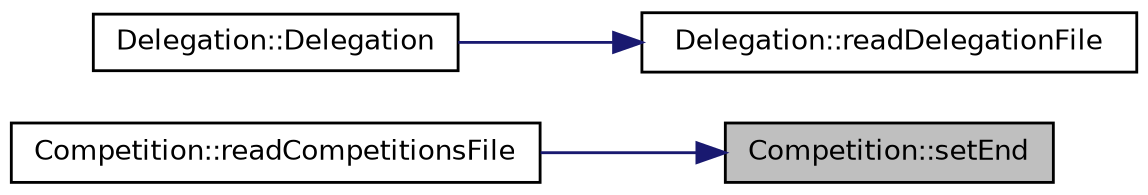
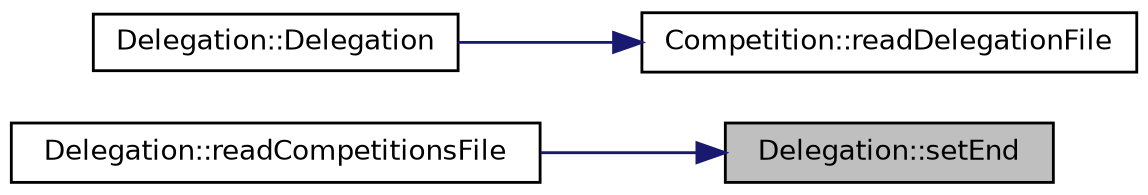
node "Delegation::readDelegationFile": label "Delegation::readDelegationFile" -> "Competition::readDelegationFile"
node "Competition::readCompetitionsFile": label "Competition::readCompetitionsFile" -> "Delegation::readCompetitionsFile"
node "Competition::setEnd": label "Competition::setEnd" -> "Delegation::setEnd"
